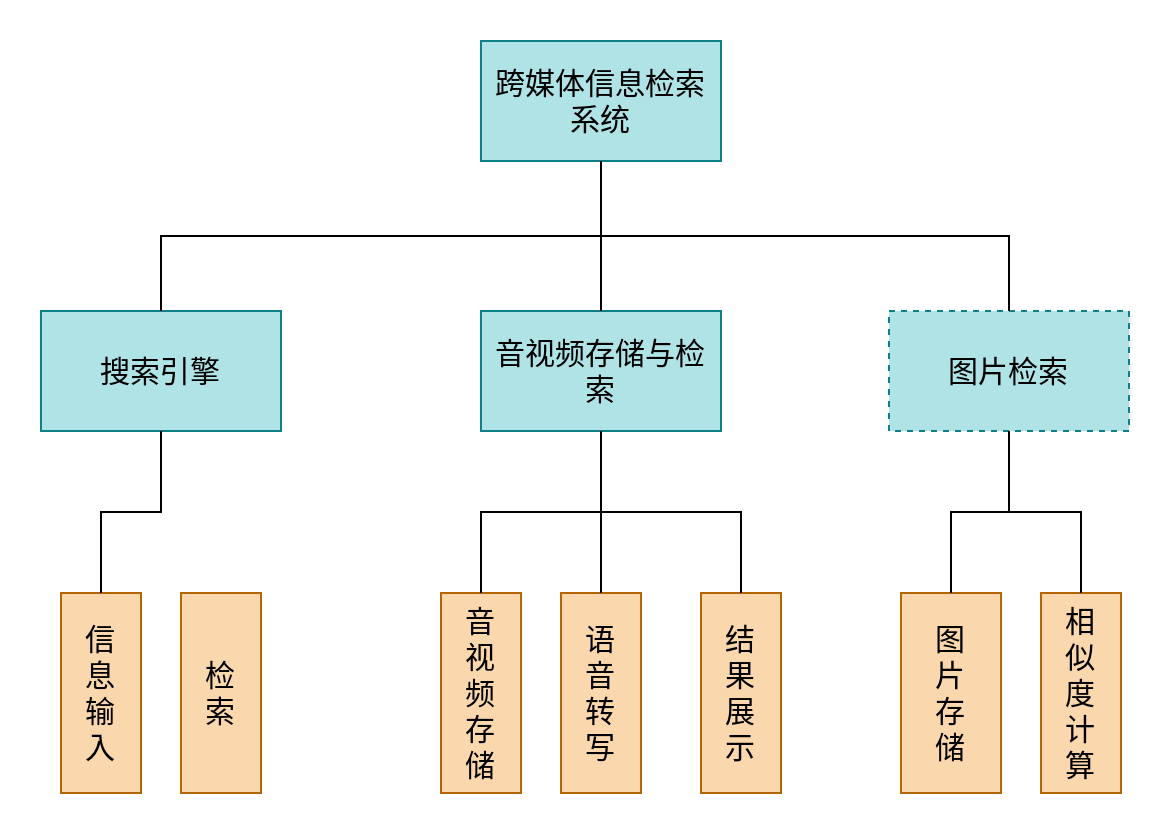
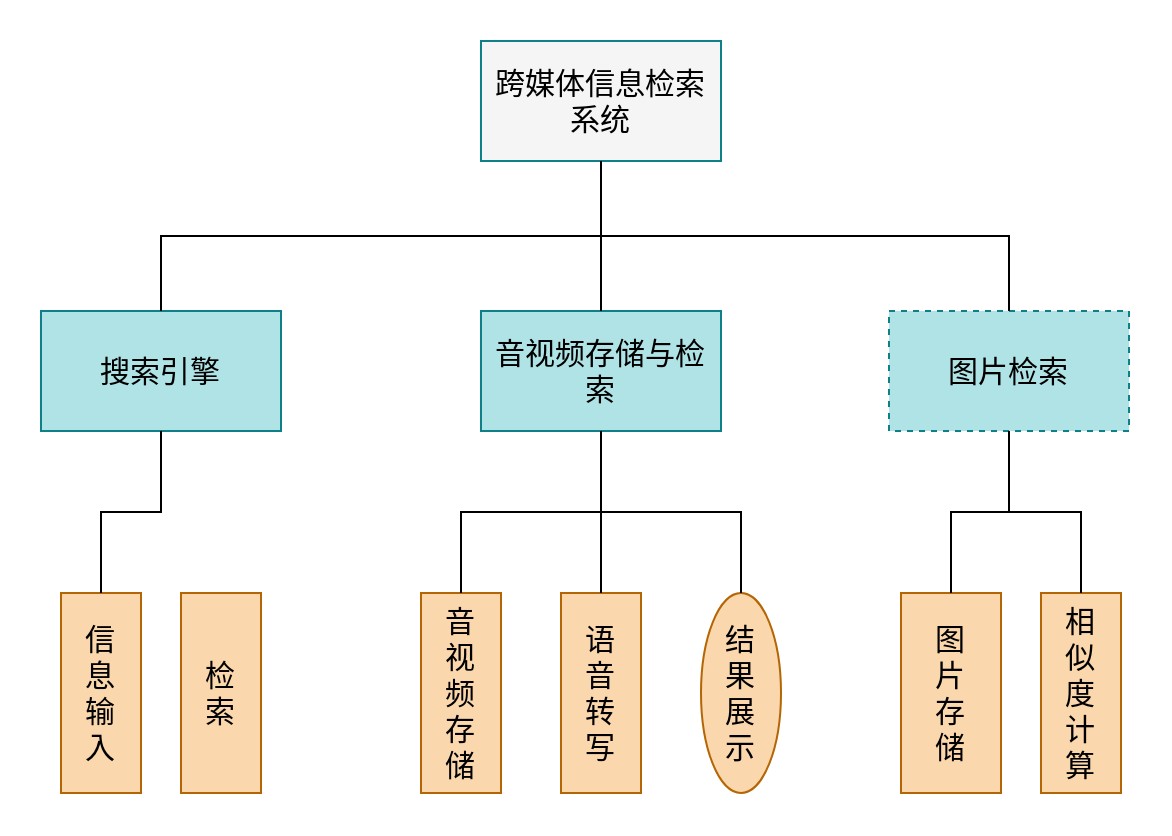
node "跨媒体信息检索系统": fillcolor #b0e3e6 -> #f5f5f5
node "音 视 频 存 储": moved (481, 693) -> (461, 693)
node "结 果 展 示": shape rectangle -> ellipse
